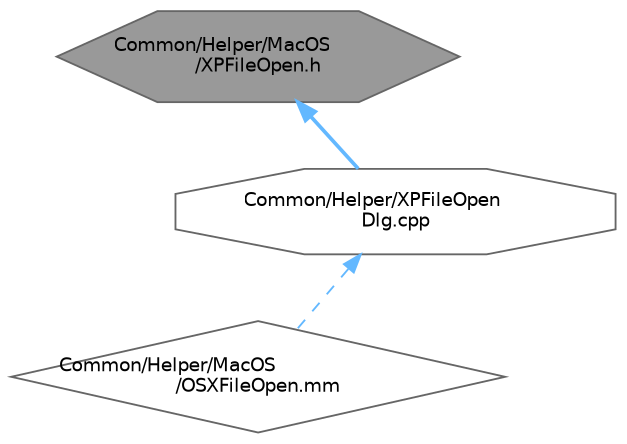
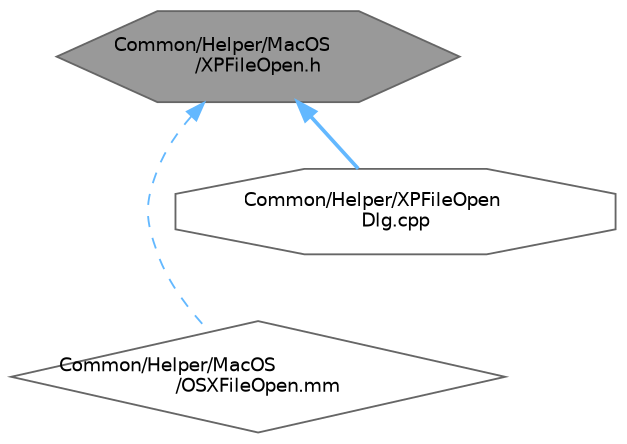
edge "Common/Helper/MacOS /OSXFileOpen.mm" -> "Common/Helper/XPFileOpen Dlg.cpp": now "Common/Helper/MacOS /OSXFileOpen.mm" -> "Common/Helper/MacOS /XPFileOpen.h"
